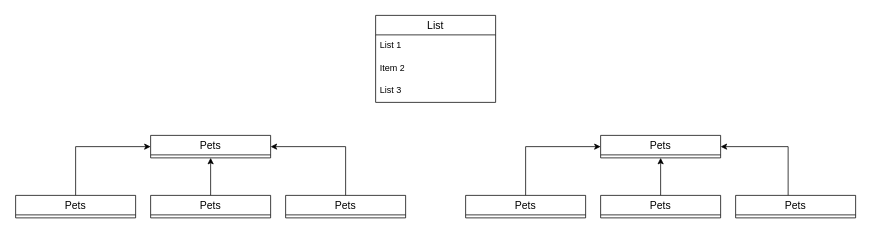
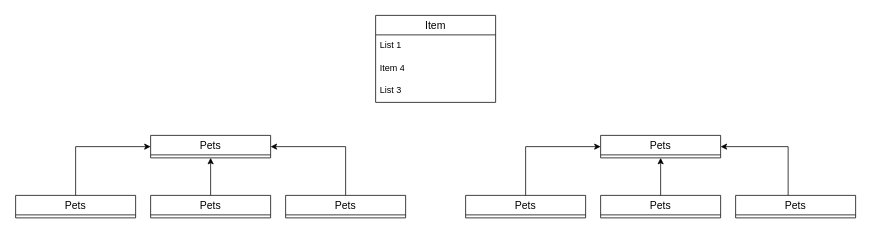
node "List": label "List" -> "Item"
node "Item 2": label "Item 2" -> "Item 4"
